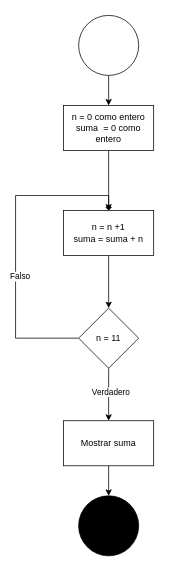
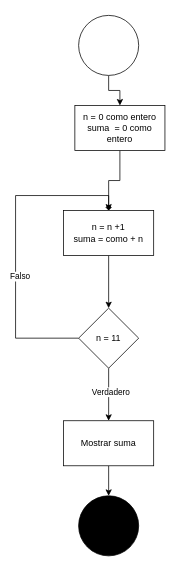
node "n = 0 como entero suma = 0 como entero": moved (108, 128) -> (120, 128)
node "n = n +1 suma = suma + n": label "n = n +1 suma = suma + n" -> "n = n +1 suma = como + n"
